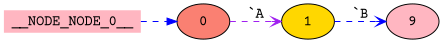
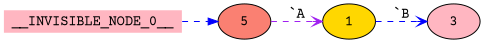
node "__NODE_NODE_0__": label "__NODE_NODE_0__" -> "__INVISIBLE_NODE_0__"
node "0": label "0" -> "5"
node "9": label "9" -> "3"
